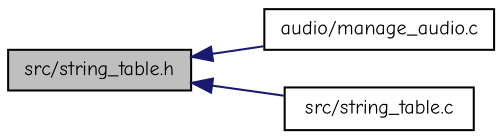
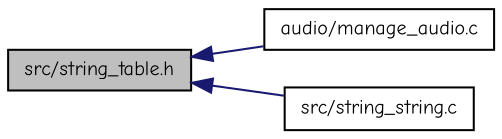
node "src/string_table.c": label "src/string_table.c" -> "src/string_string.c"
